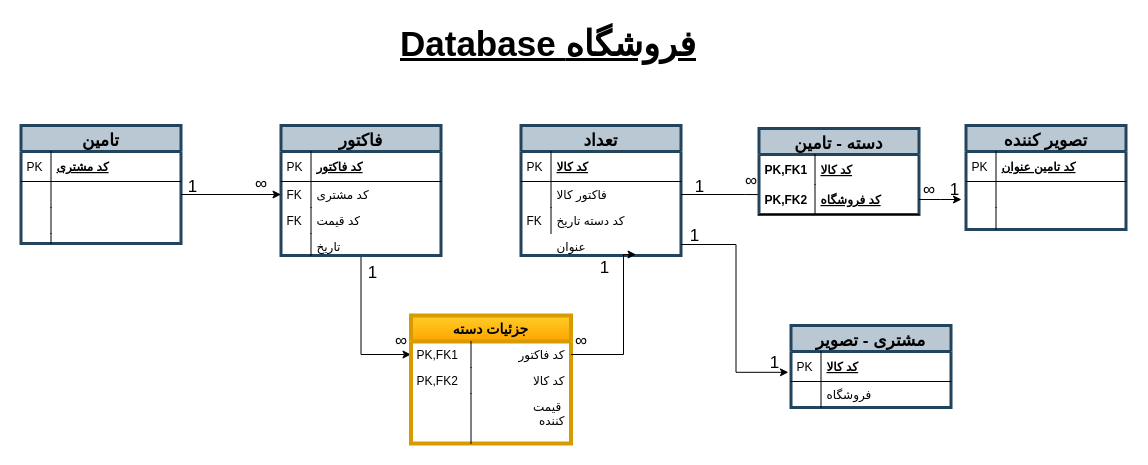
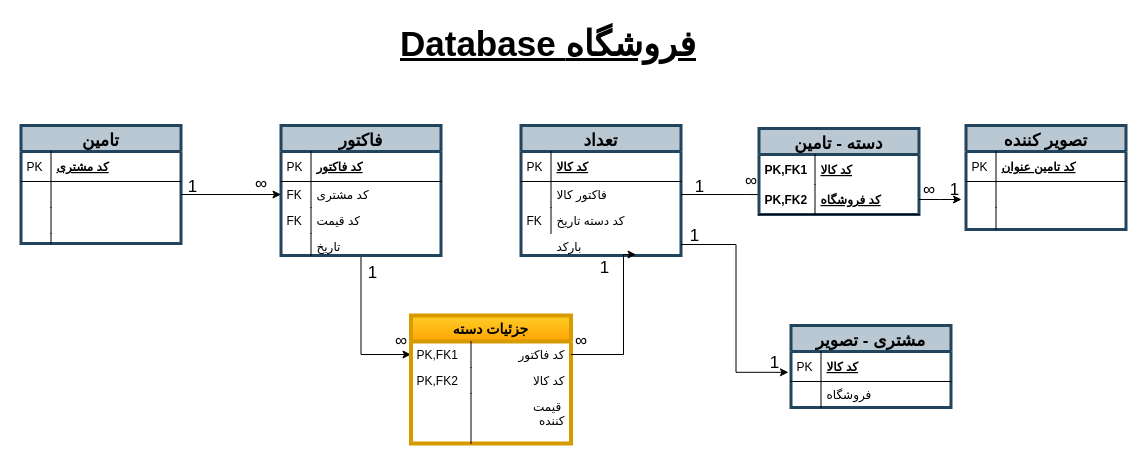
node "عنوان": label "عنوان" -> "بارکد"
